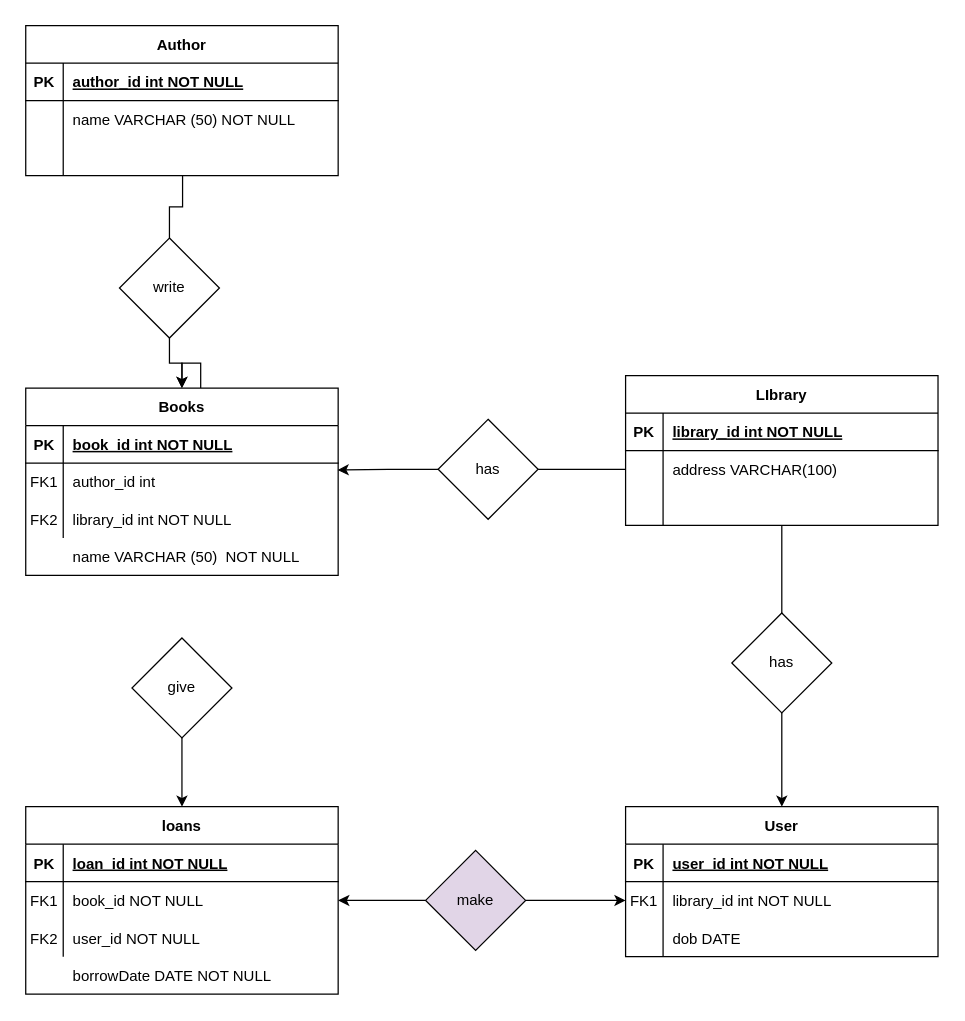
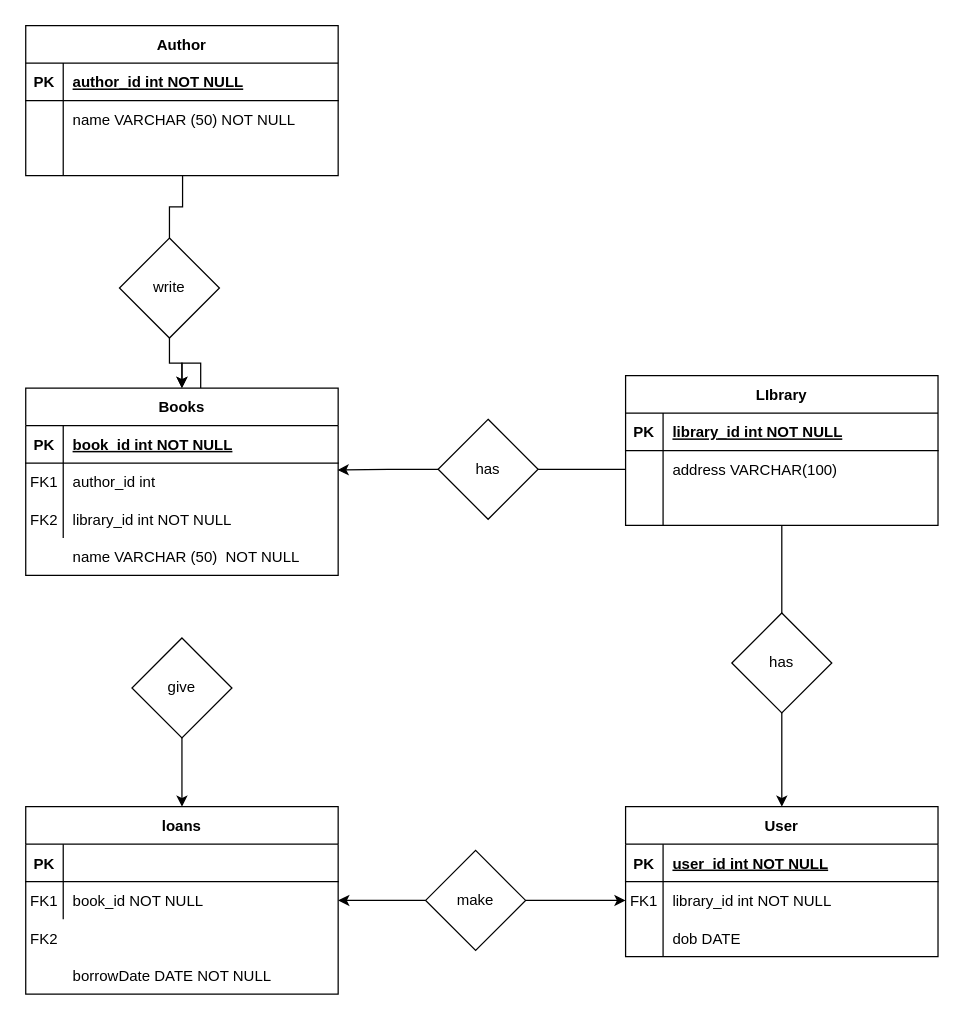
node "loan_id int NOT NULL": removed
node "make": fillcolor #e1d5e7 -> #ffffff
node "user_id NOT NULL": removed
